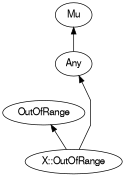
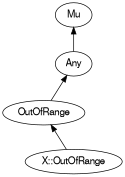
edge "X::OutOfRange" -> "Any": now "OutOfRange" -> "Any"
